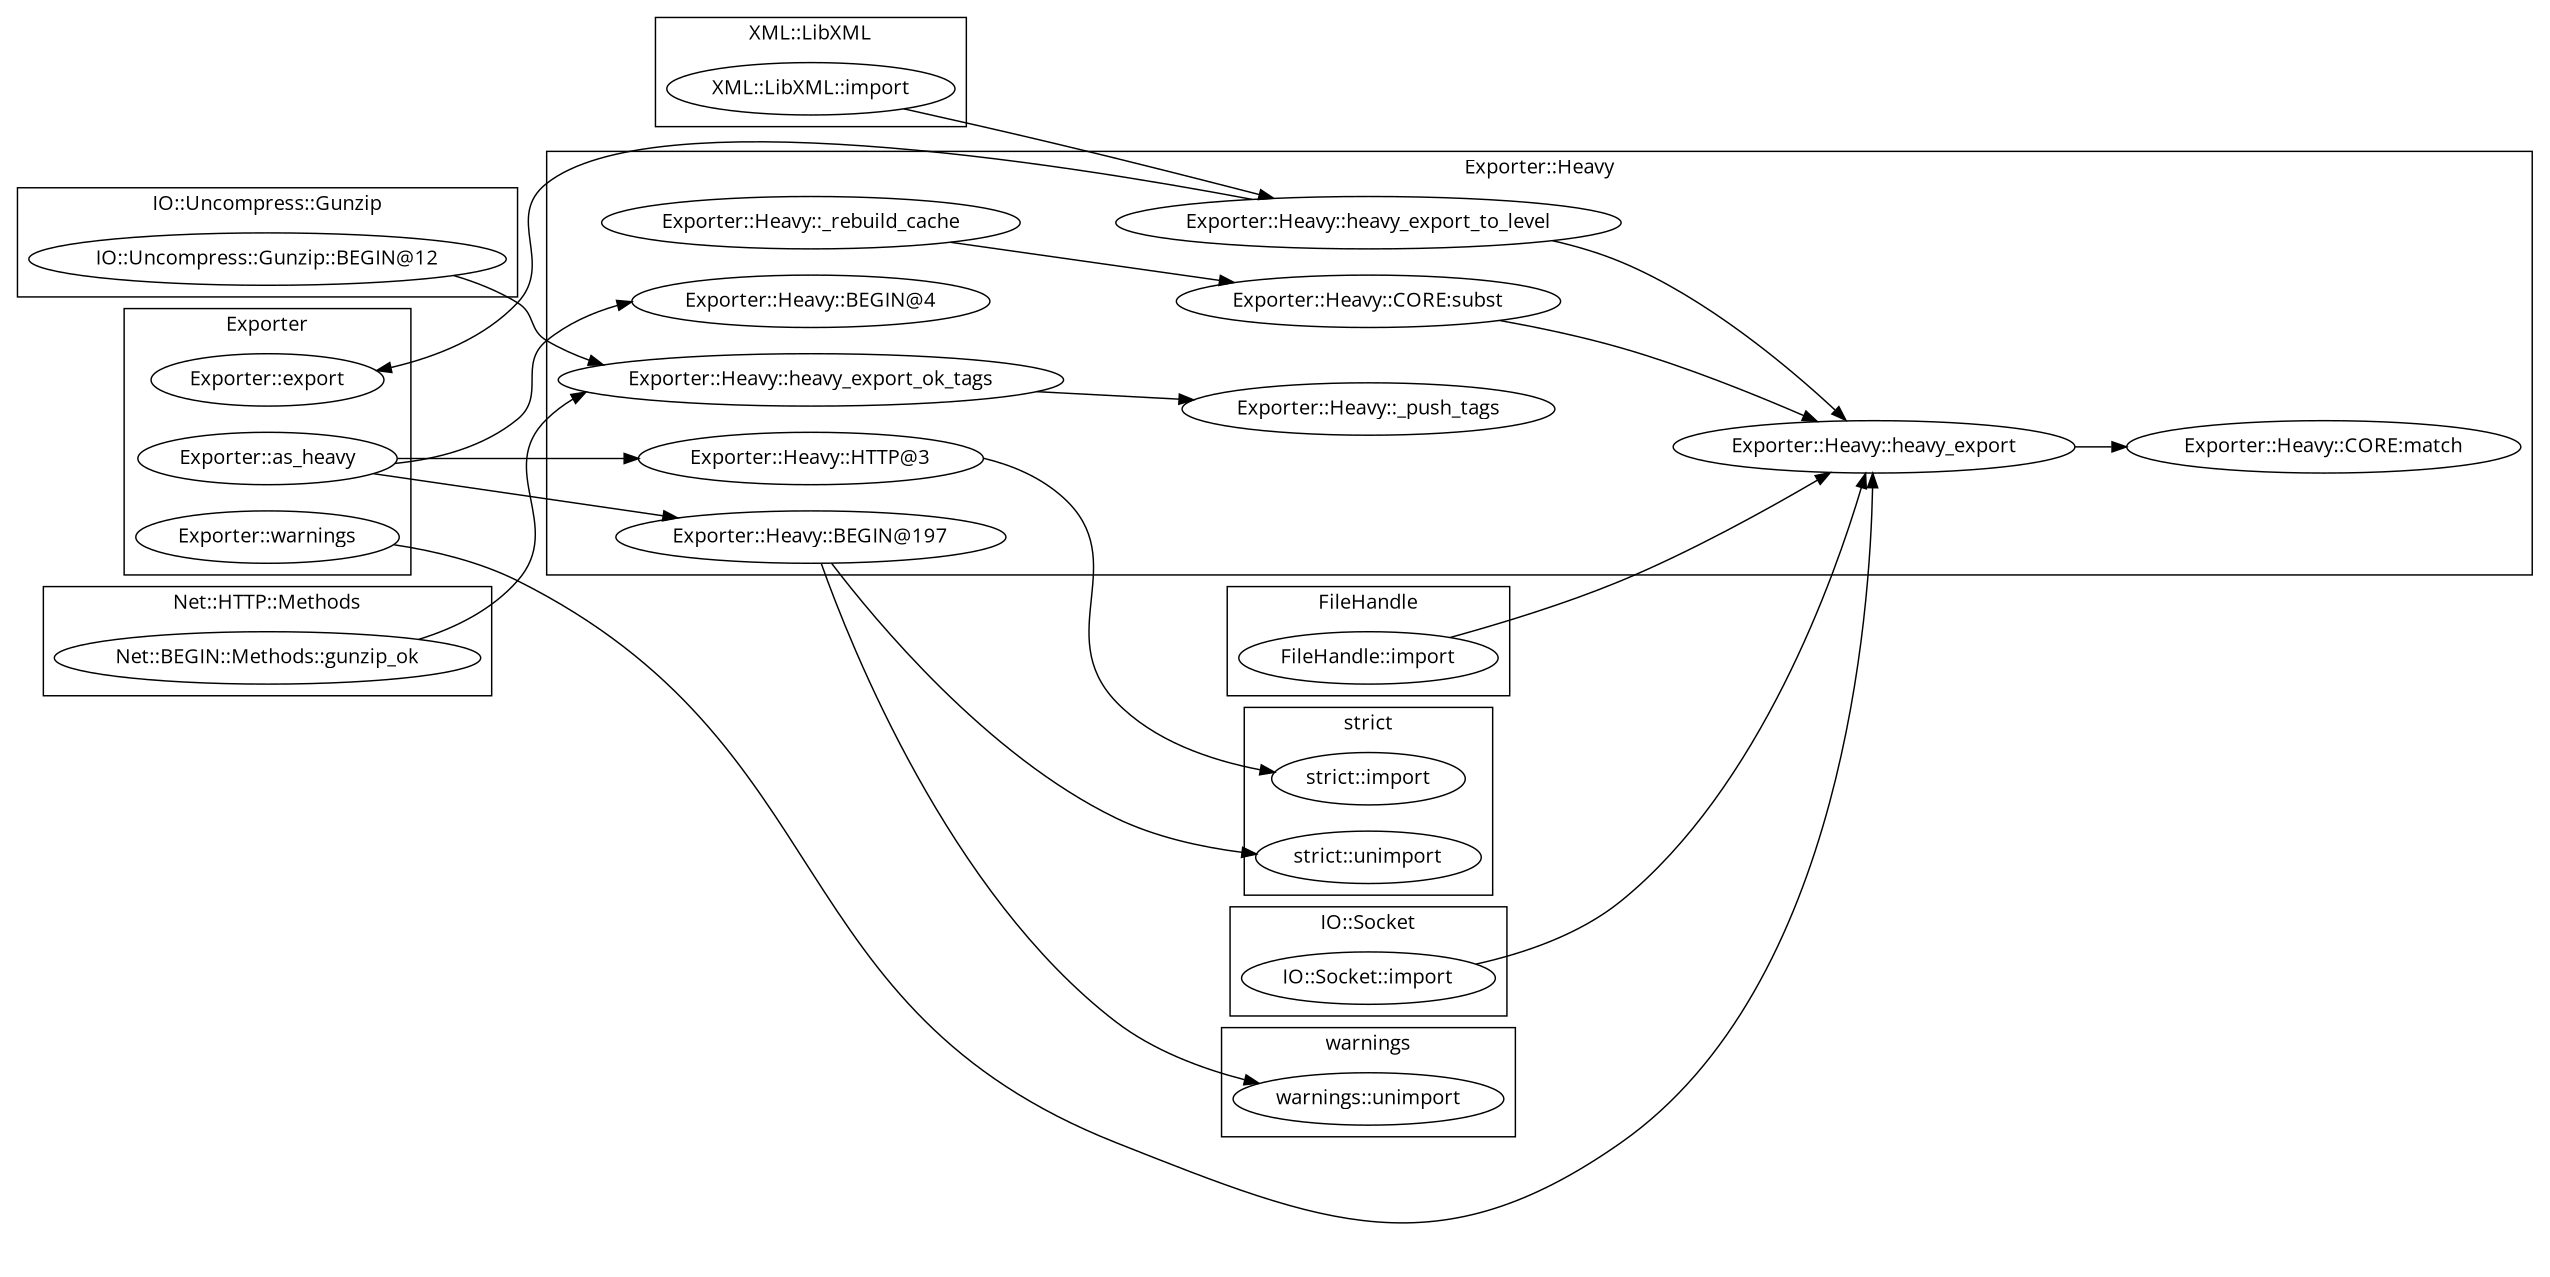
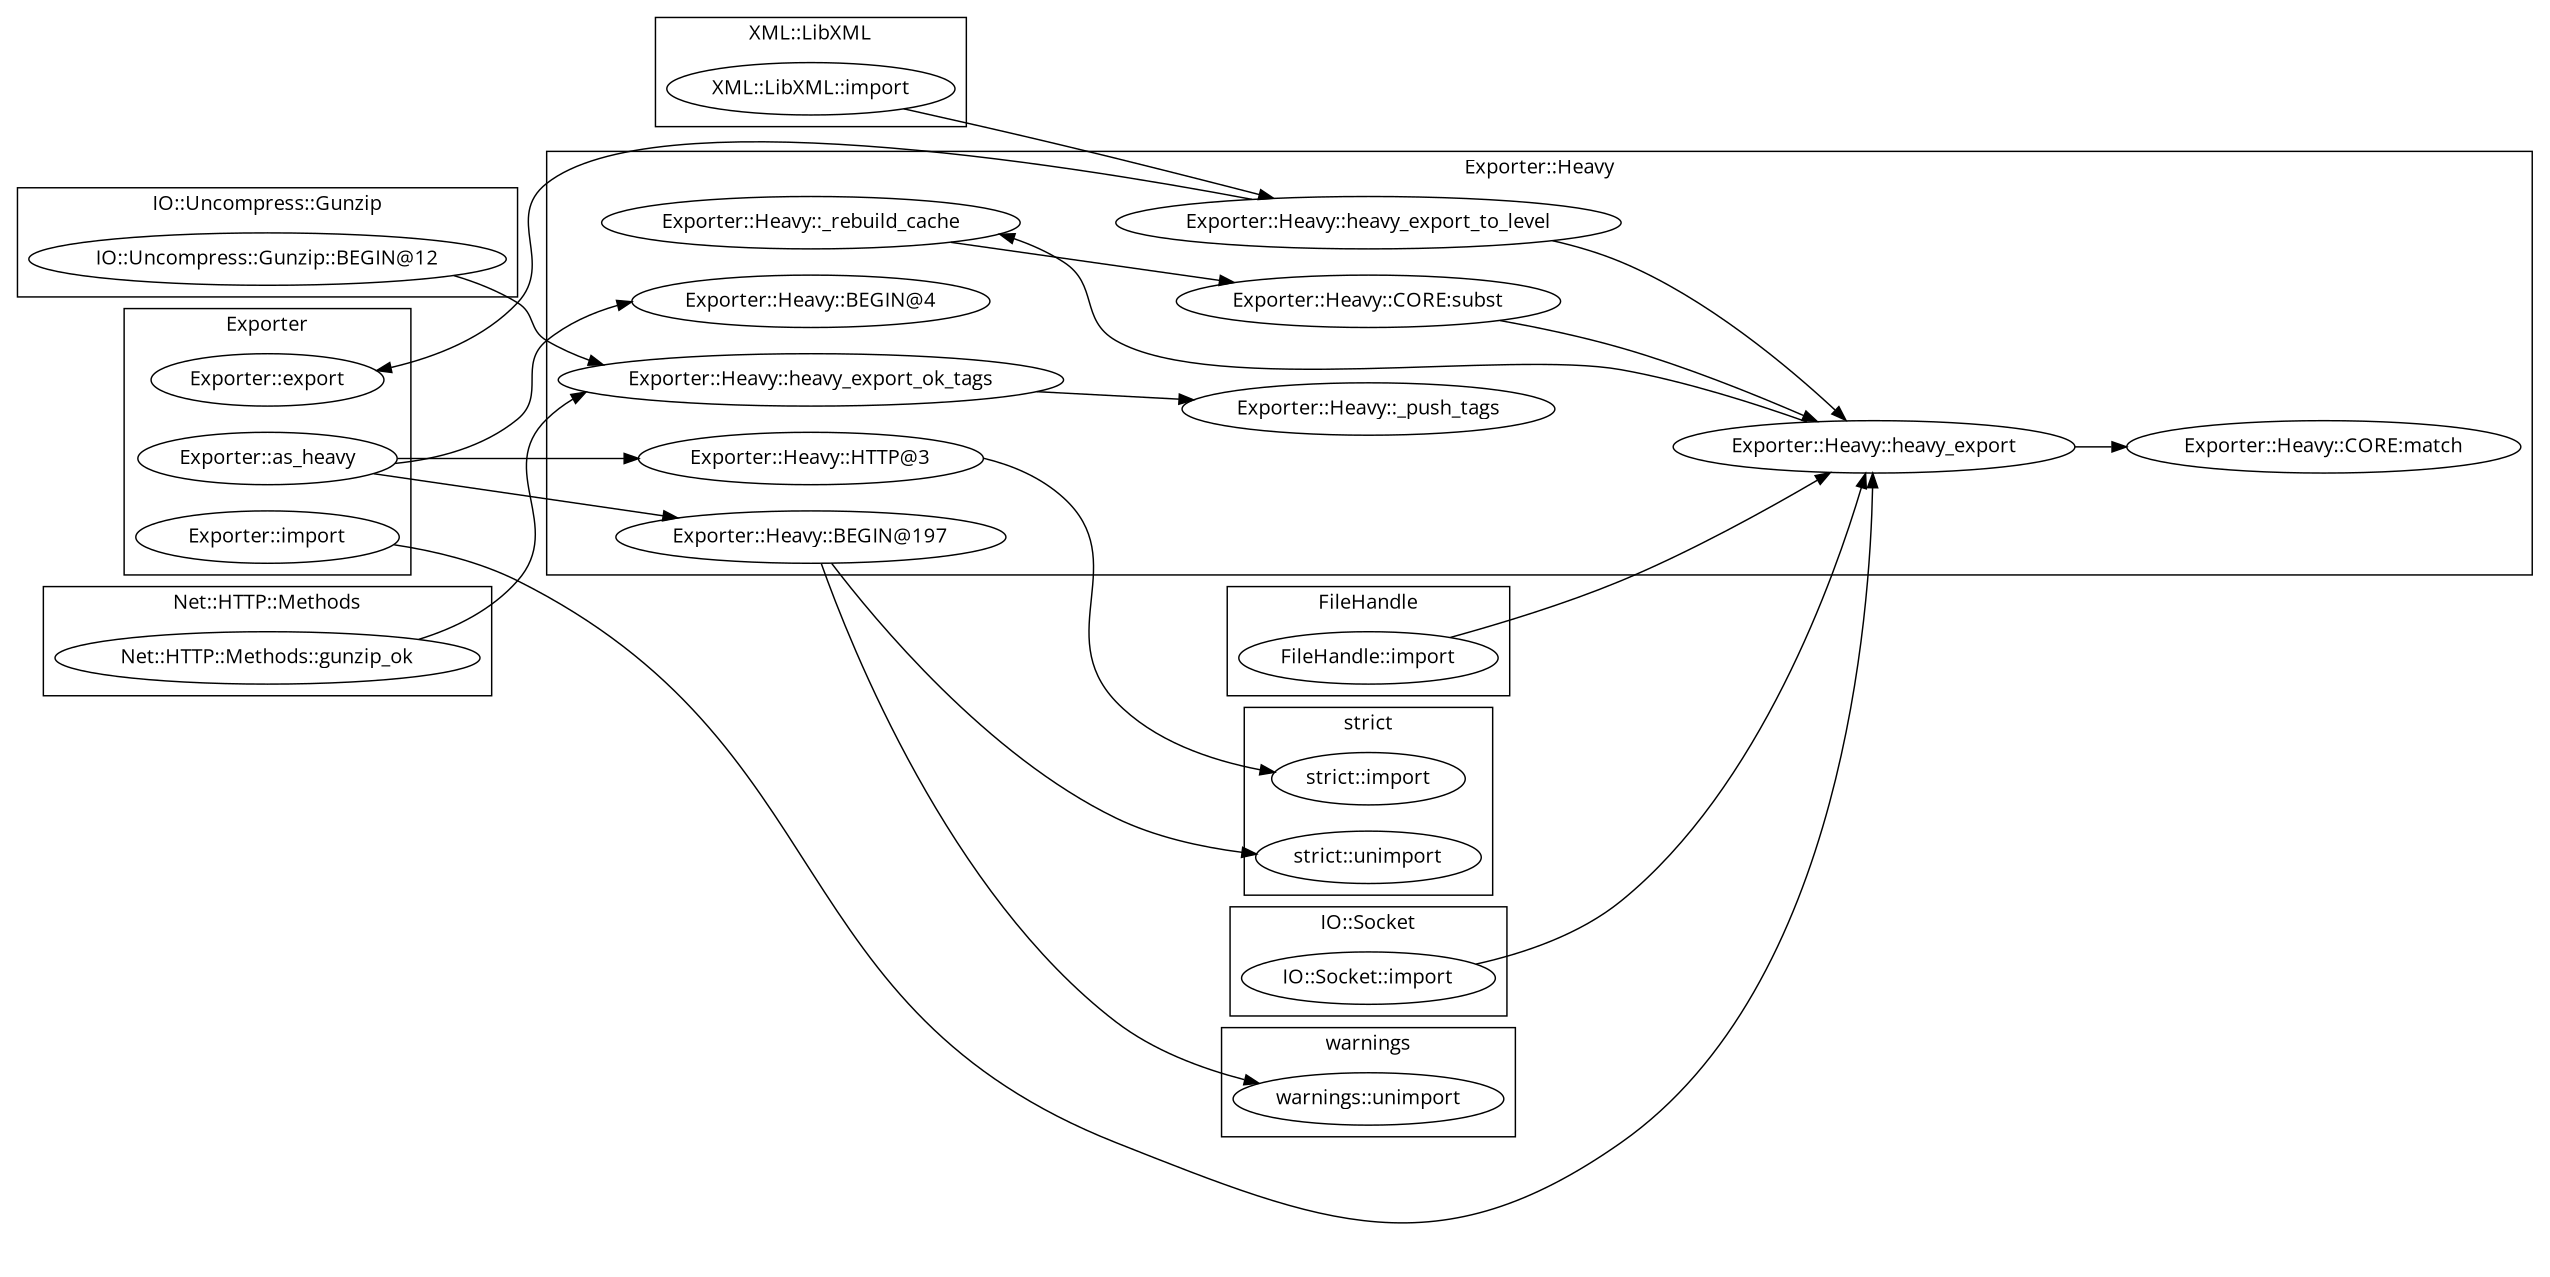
edge "Exporter::Heavy::heavy_export" -> "Exporter::Heavy::_rebuild_cache": added
node "Exporter::warnings": label "Exporter::warnings" -> "Exporter::import"
node "Net::BEGIN::Methods::gunzip_ok": label "Net::BEGIN::Methods::gunzip_ok" -> "Net::HTTP::Methods::gunzip_ok"
